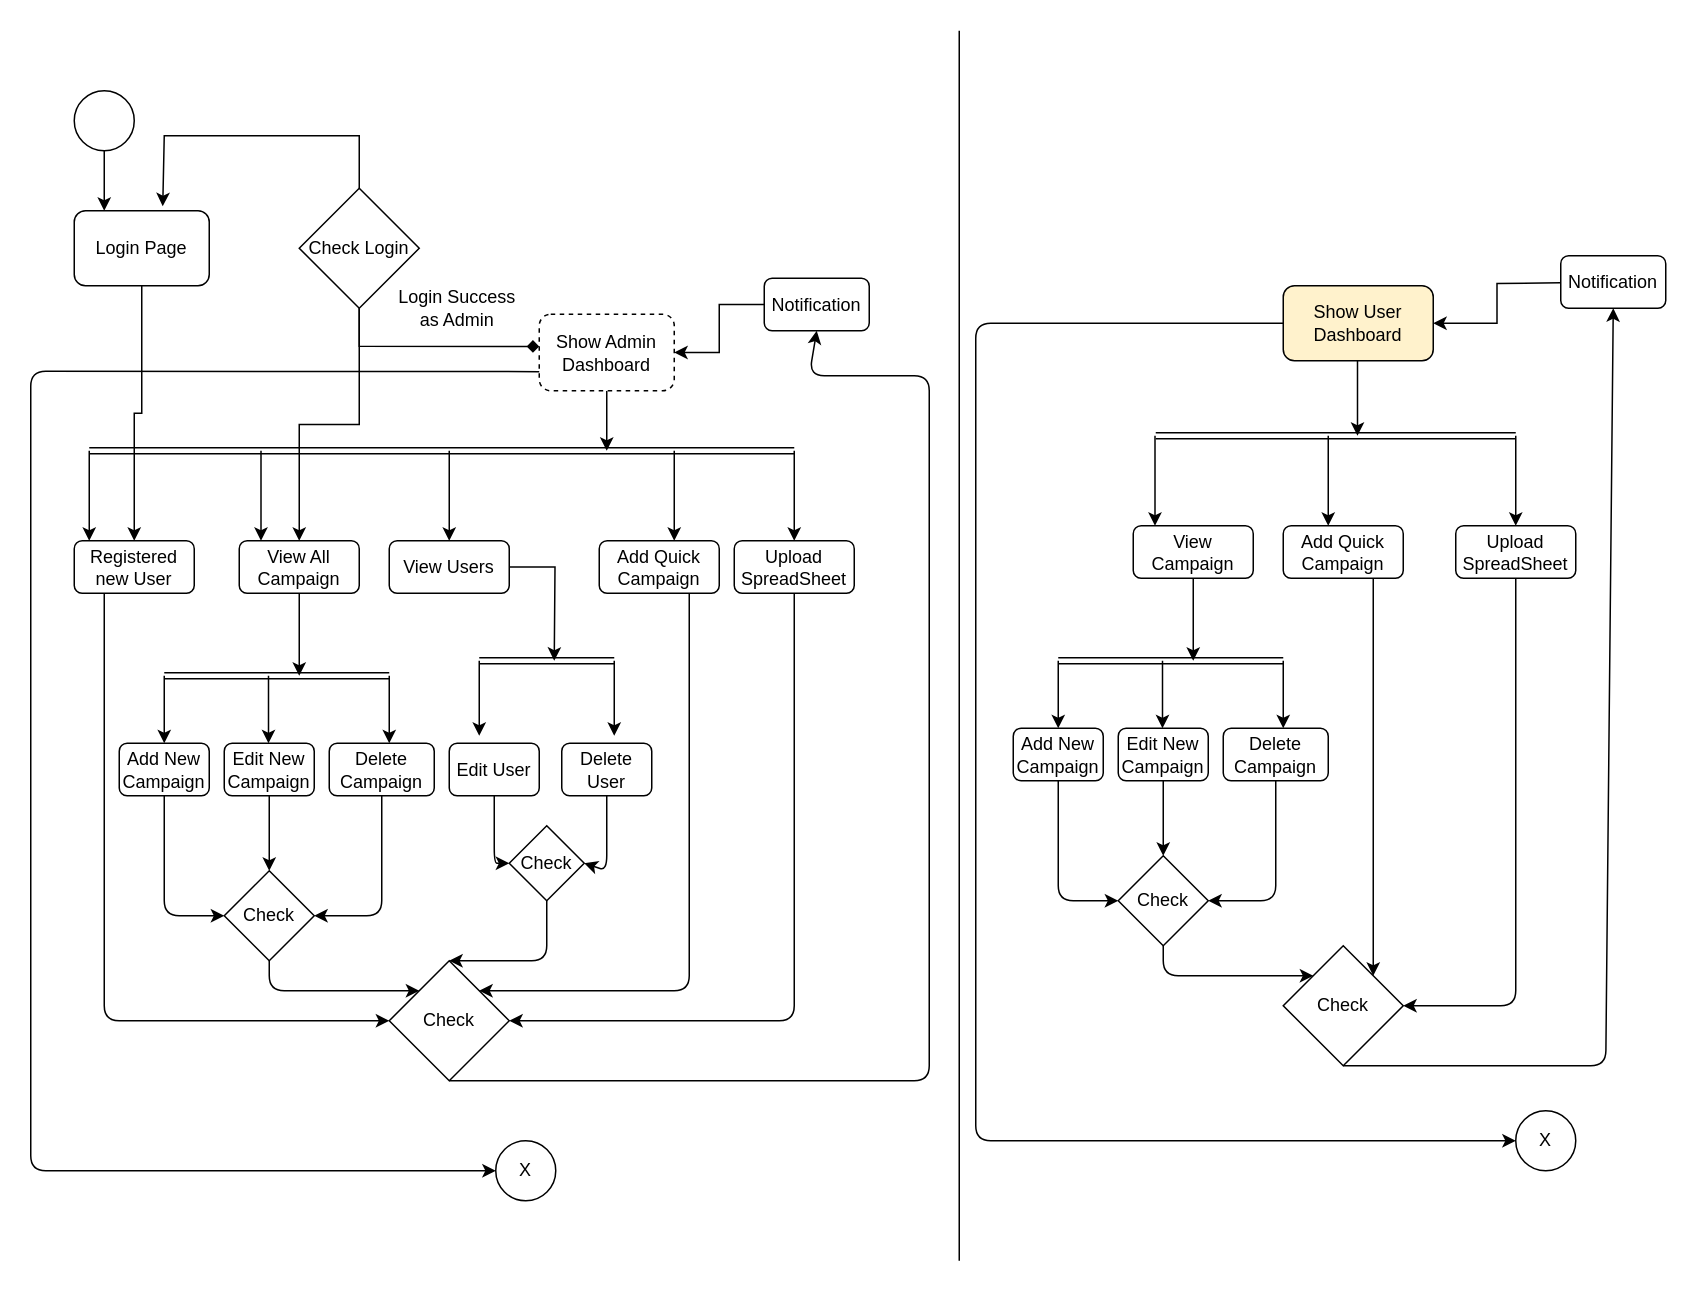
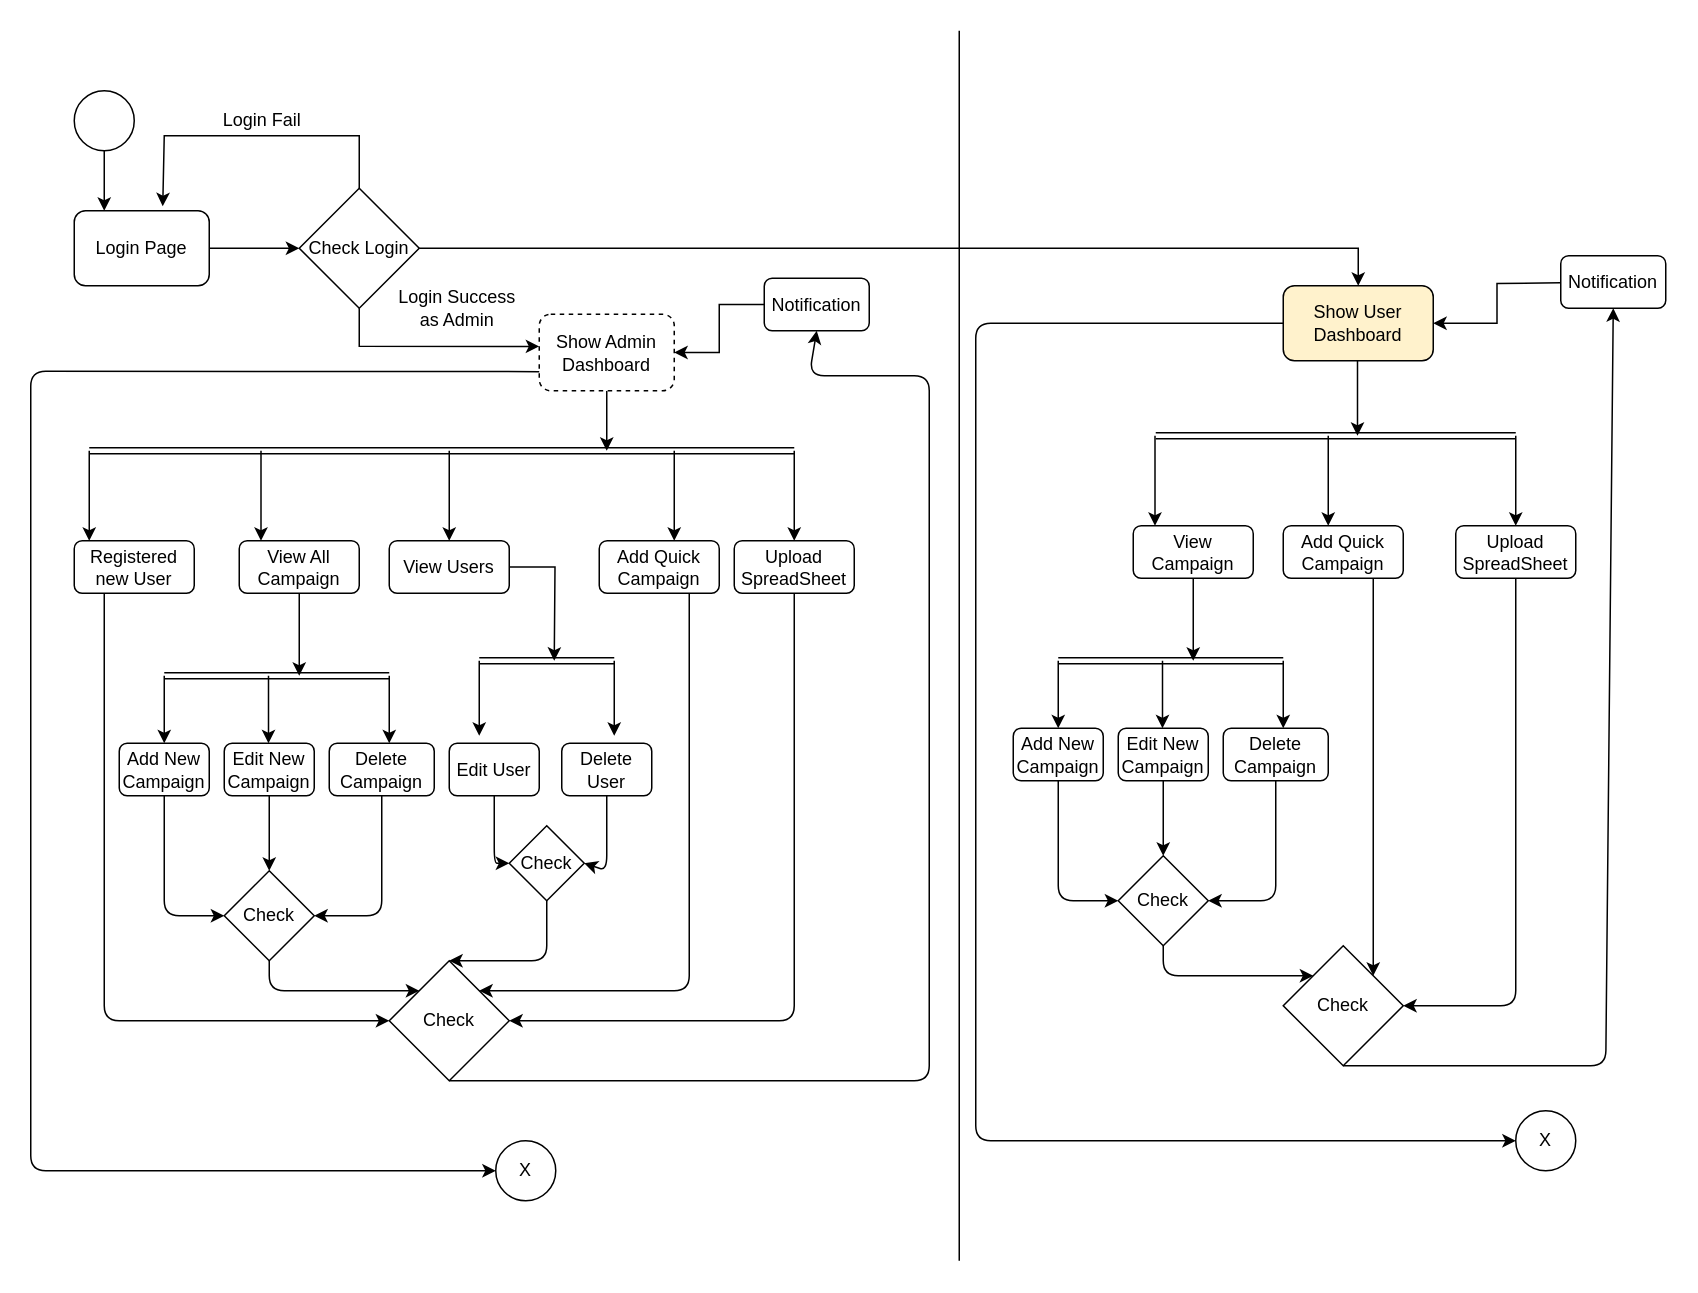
node "Login Fail": added
edge "Check Login" -> "Show Admin Dashboard": arrowhead diamond -> classic
edge "Login Page" -> "Registered new User": now "Login Page" -> "Check Login"
edge "Check Login" -> "View All Campaign": now "Check Login" -> "Show User Dashboard"
